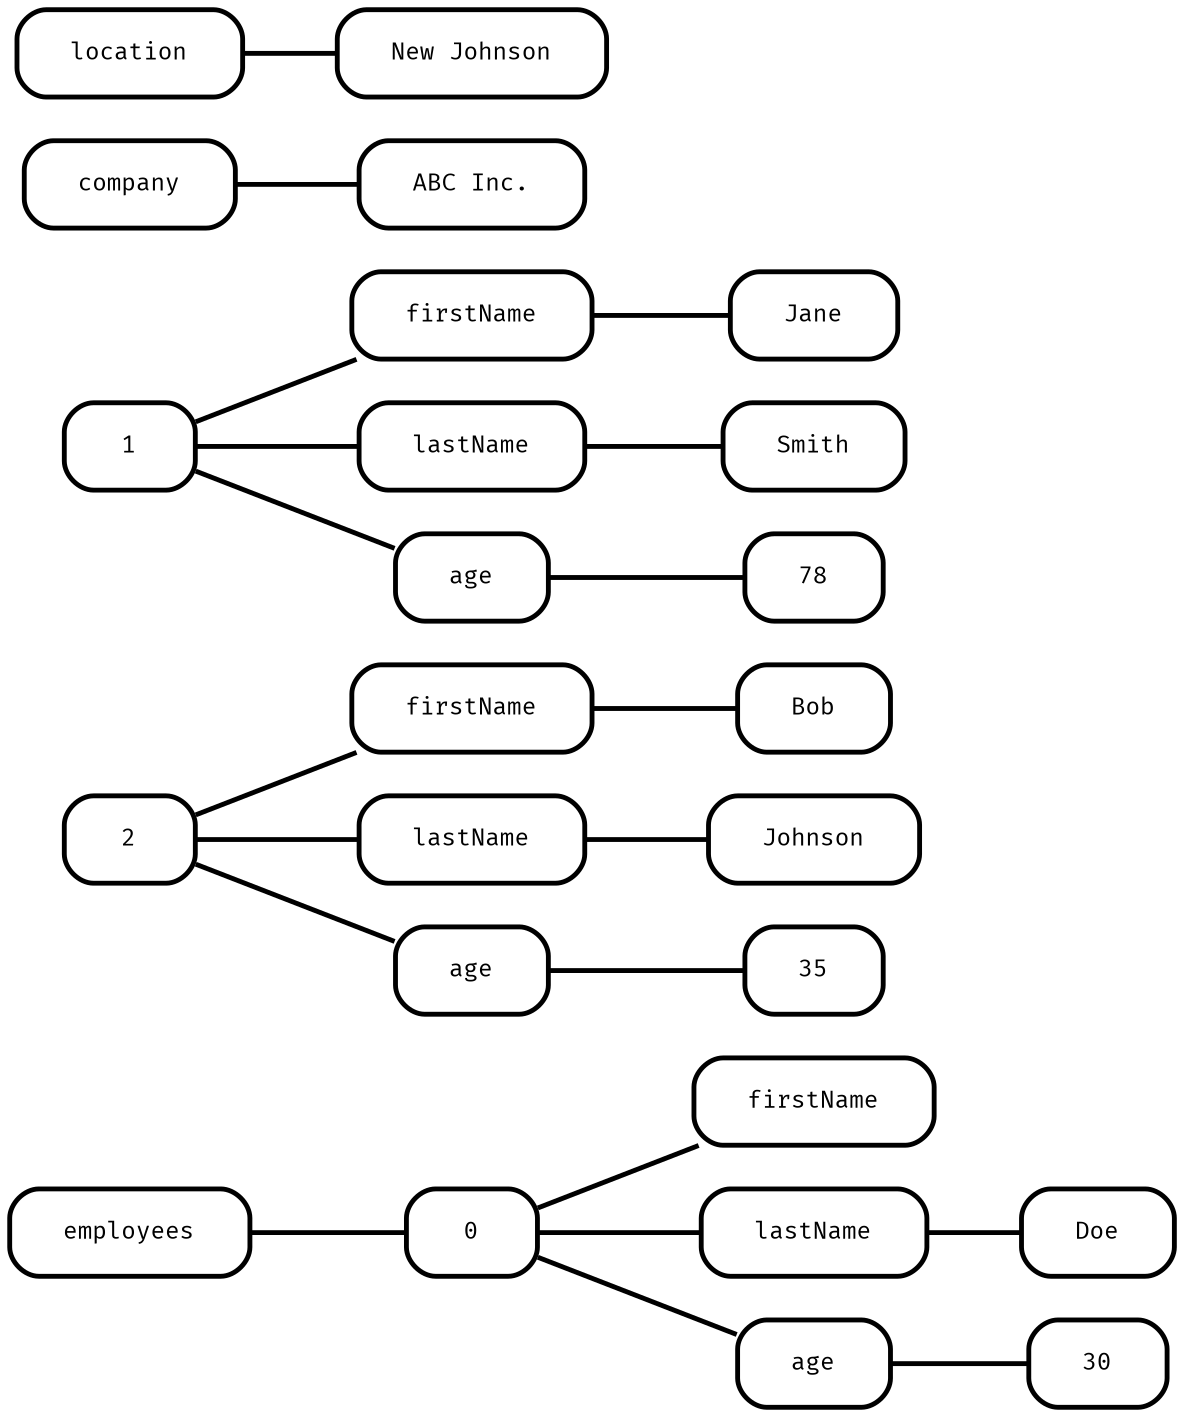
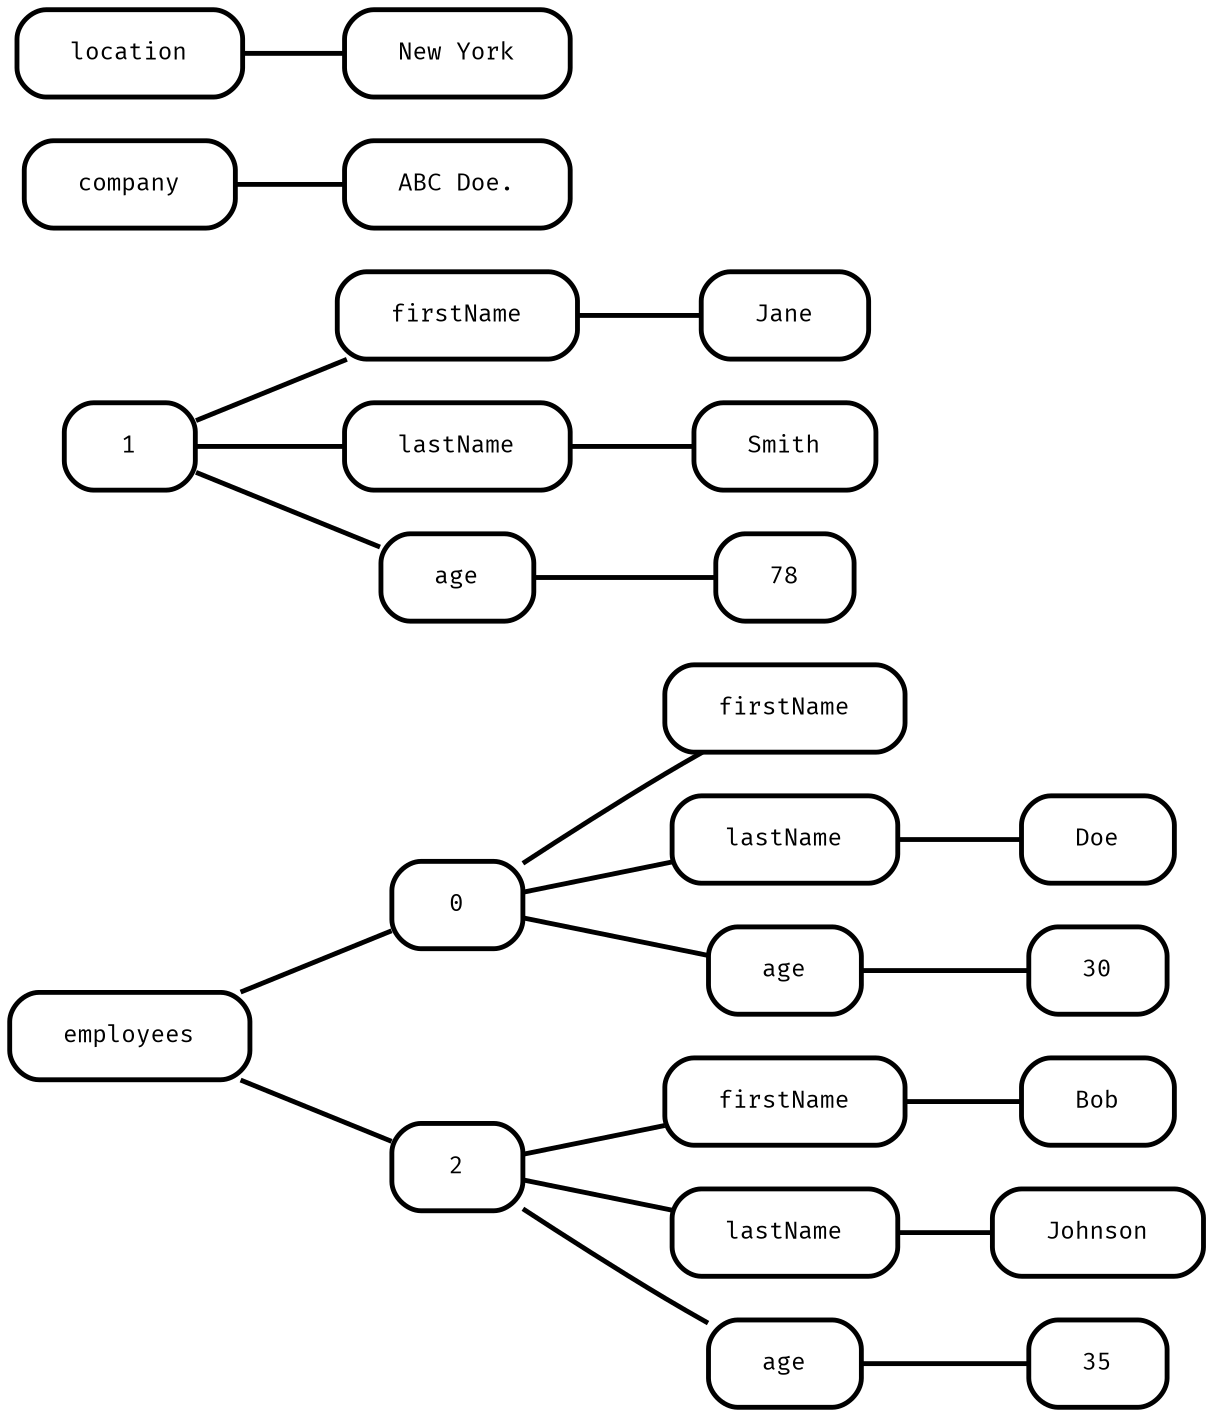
node "New Johnson": label "New Johnson" -> "New York"
node "ABC Inc.": label "ABC Inc." -> "ABC Doe."
edge "employees" -- "2": added
